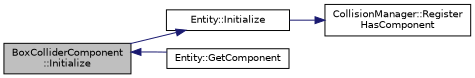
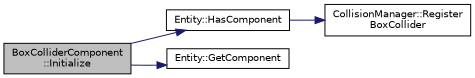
node "Entity::Initialize": label "Entity::Initialize" -> "Entity::HasComponent"
node "CollisionManager::Register HasComponent": label "CollisionManager::Register HasComponent" -> "CollisionManager::Register BoxCollider"
edge "Entity::GetComponent" -> "BoxColliderComponent ::Initialize": reversed
